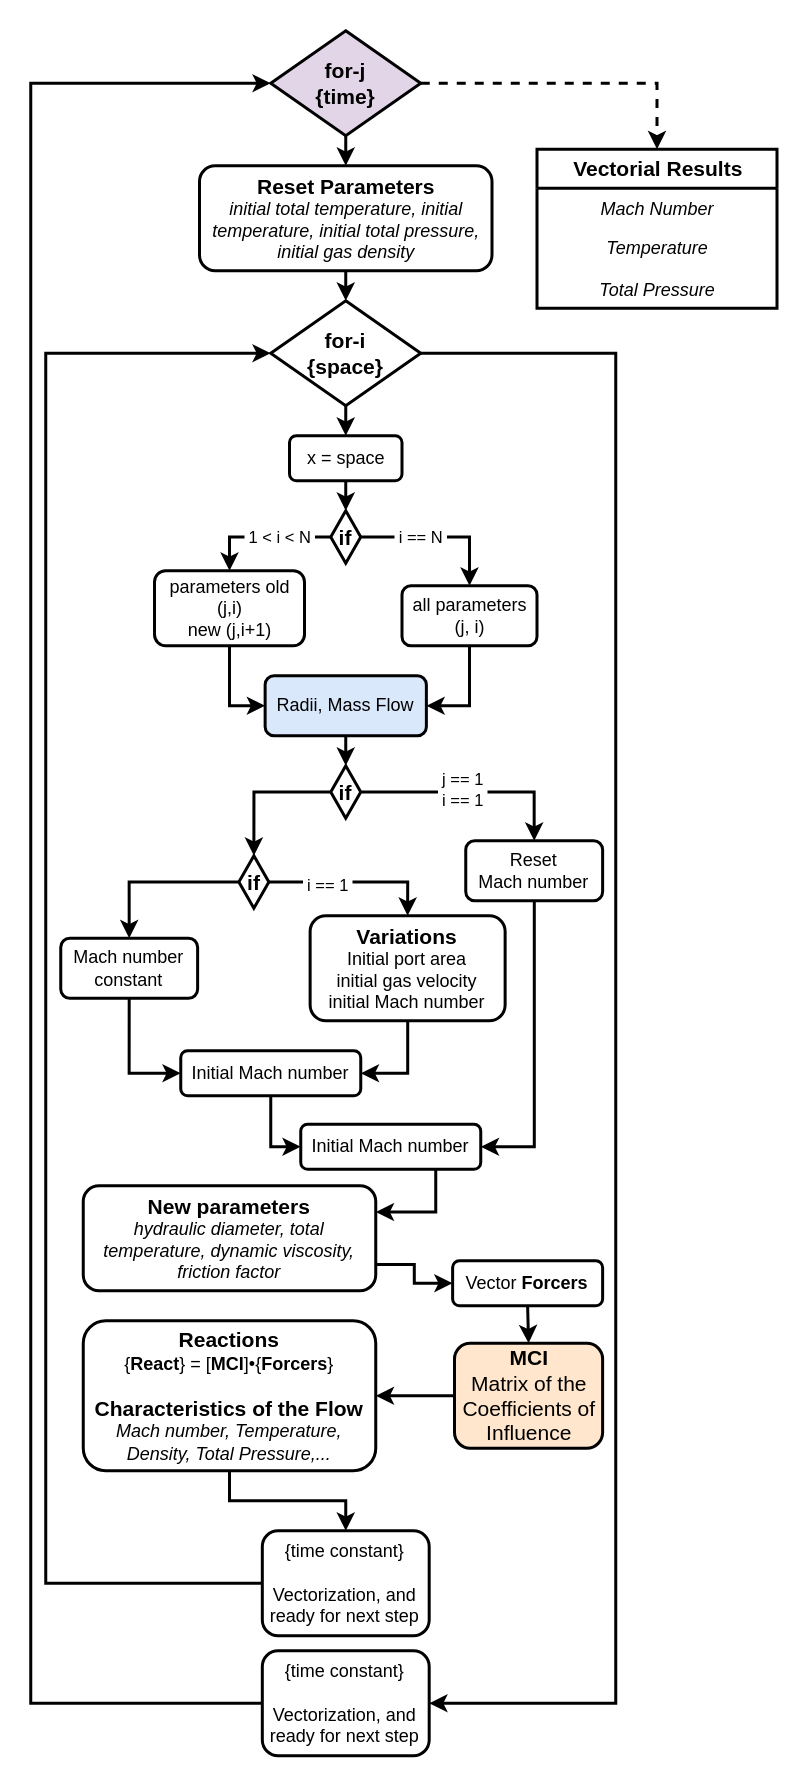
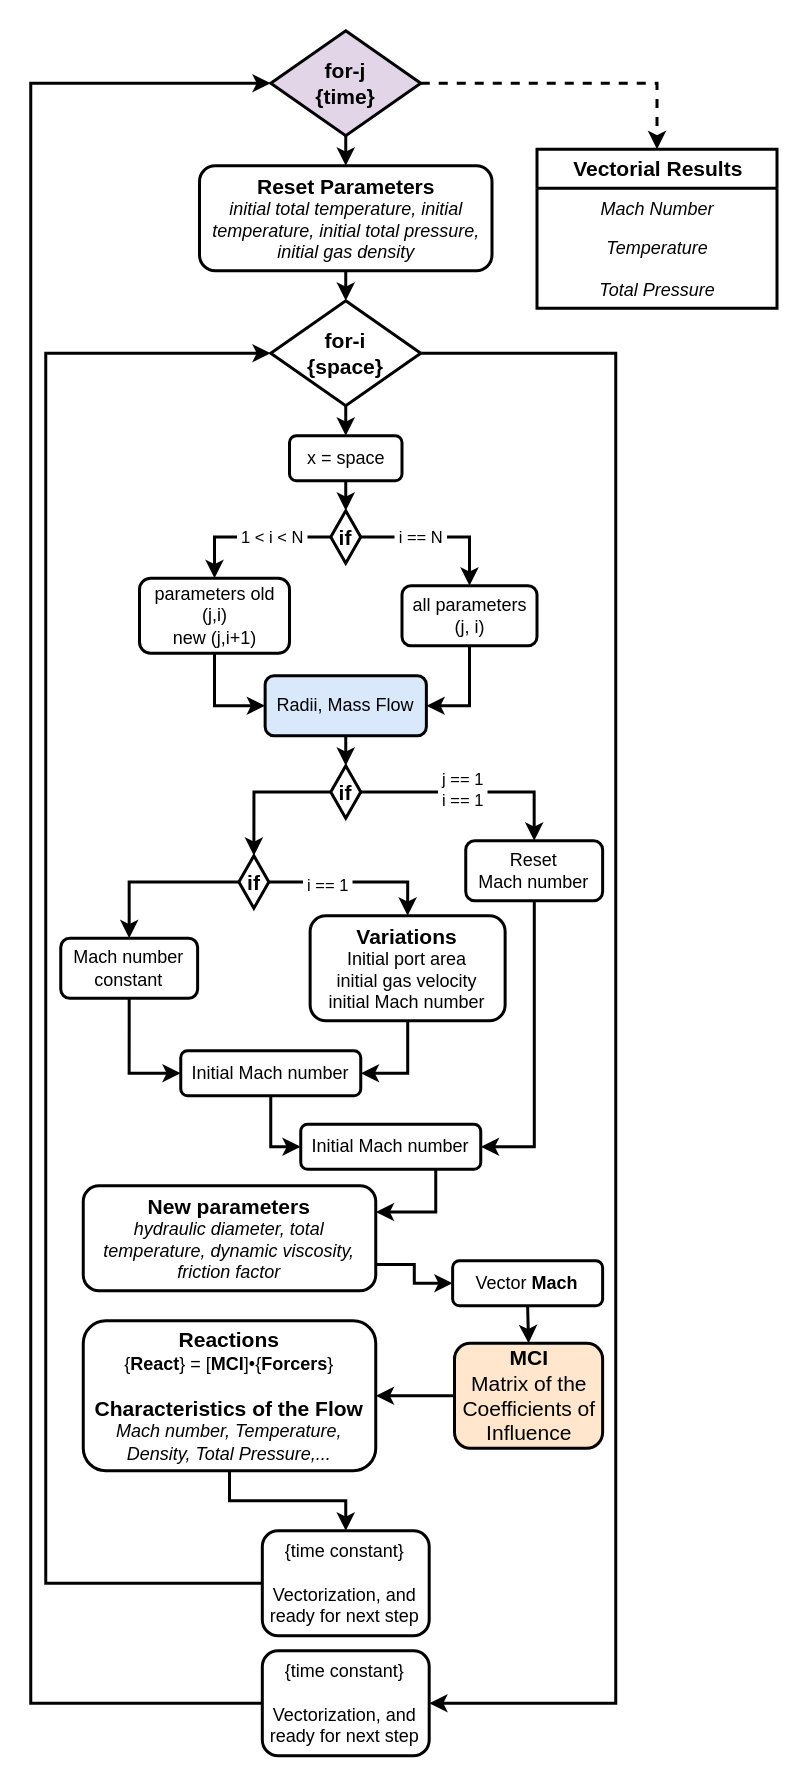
node "parameters old (j,i) new (j,i+1)": moved (230, 608) -> (215, 616)
node "Vector Forcers": label "Vector Forcers" -> "Vector Mach"
